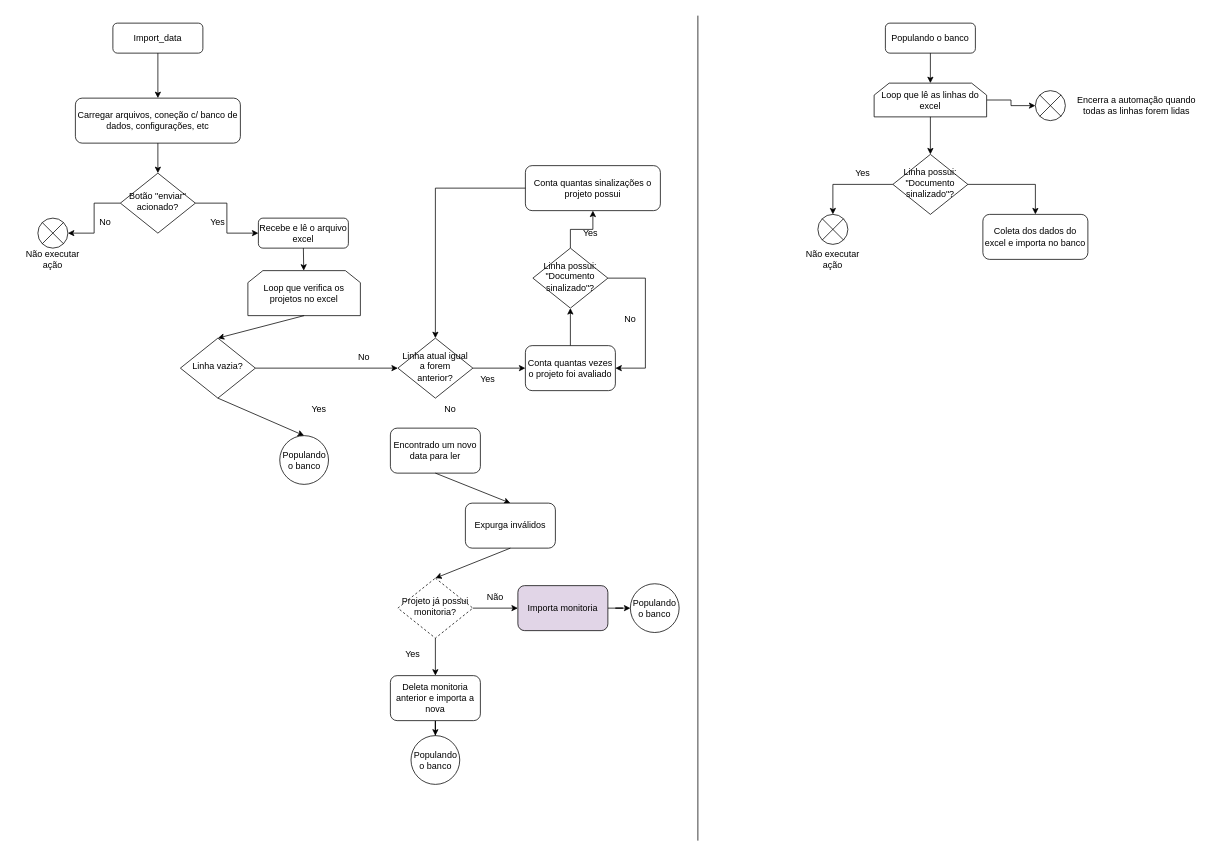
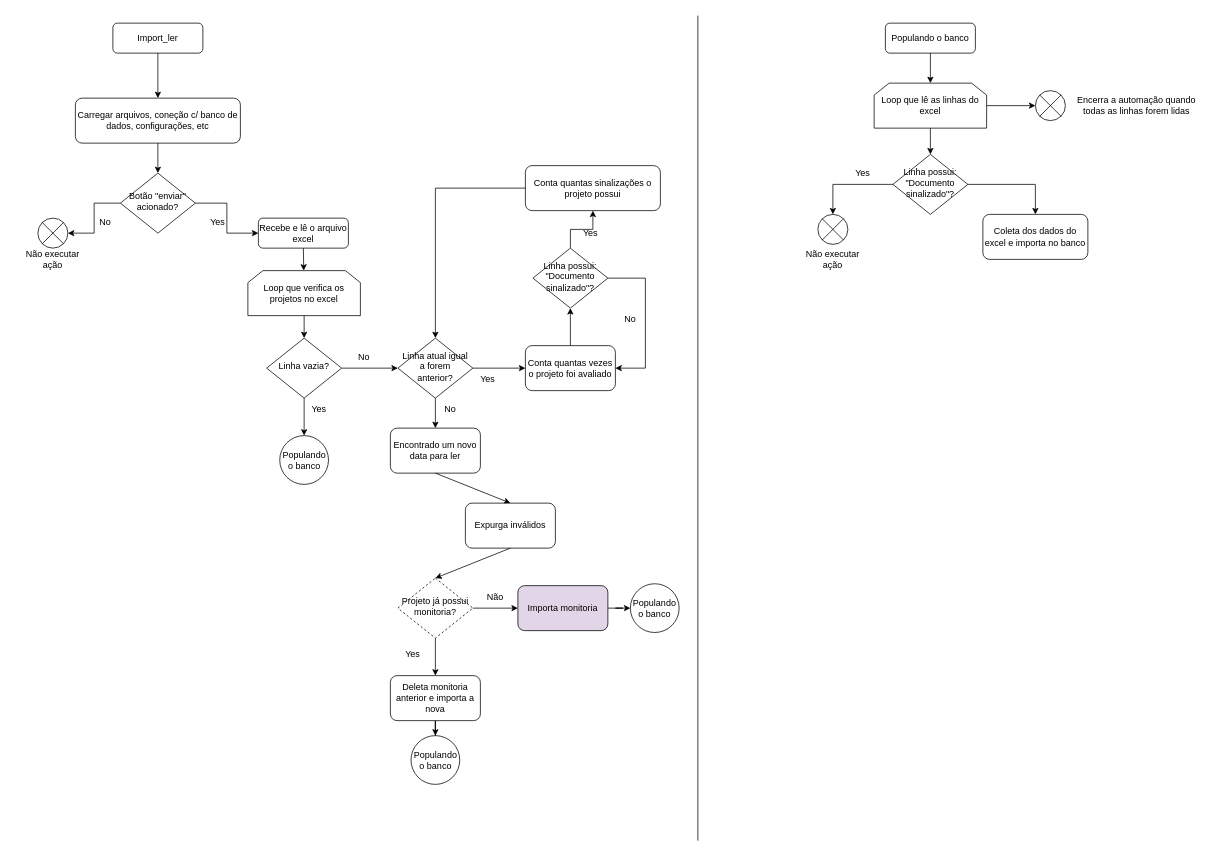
node "Import_data": label "Import_data" -> "Import_ler"
node "Loop que lê as linhas do excel": size 113x34 -> 113x45
node "Linha vazia?": moved (218, 368) -> (304, 368)
edge "Linha atual igual a forem anterior?" -> "Encontrado um novo data para ler": added
